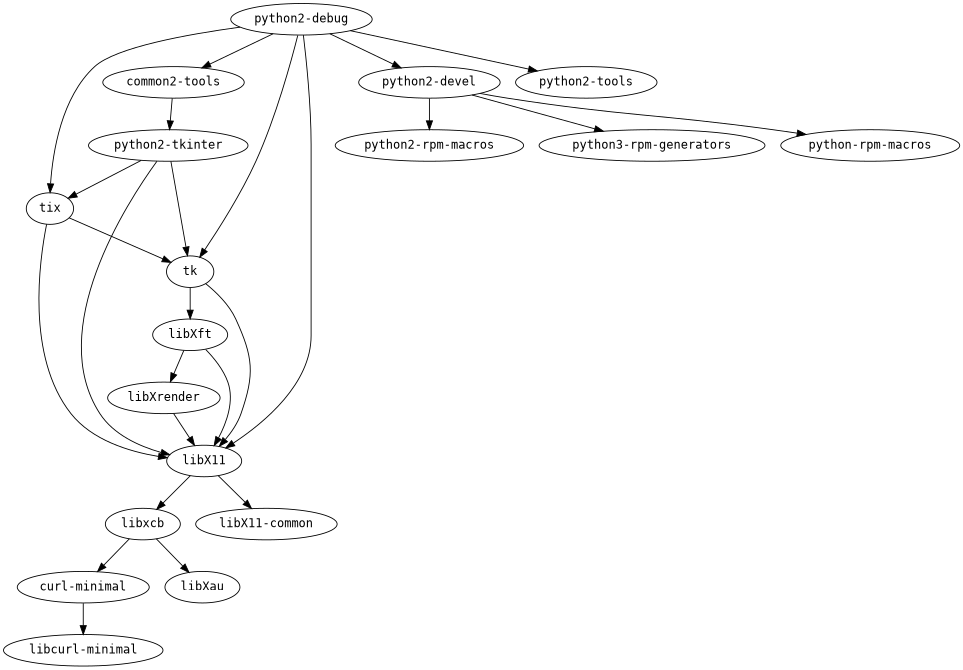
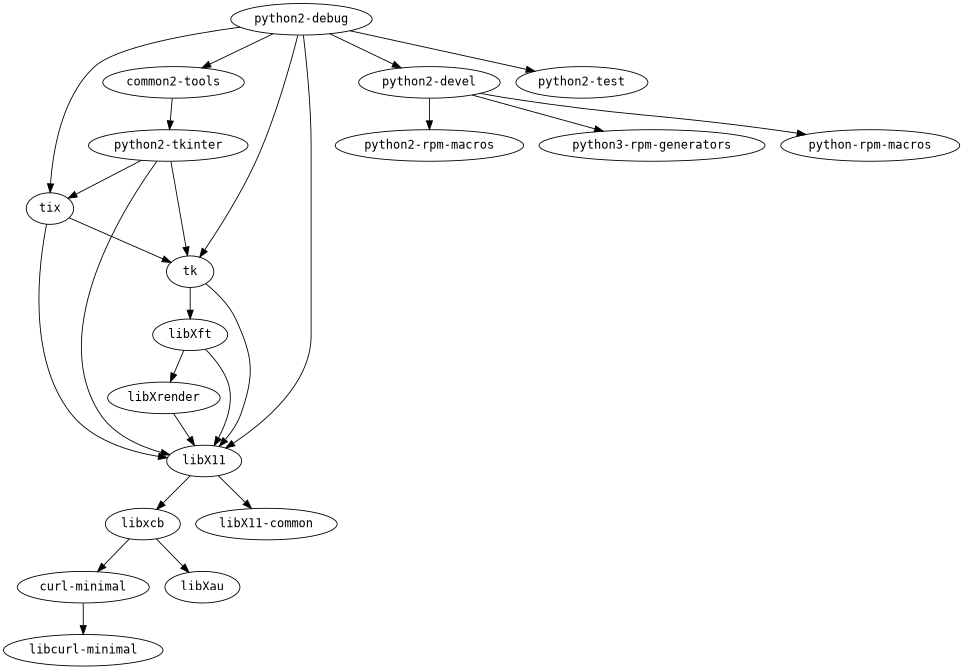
node "python2-tools": label "python2-tools" -> "python2-test"
